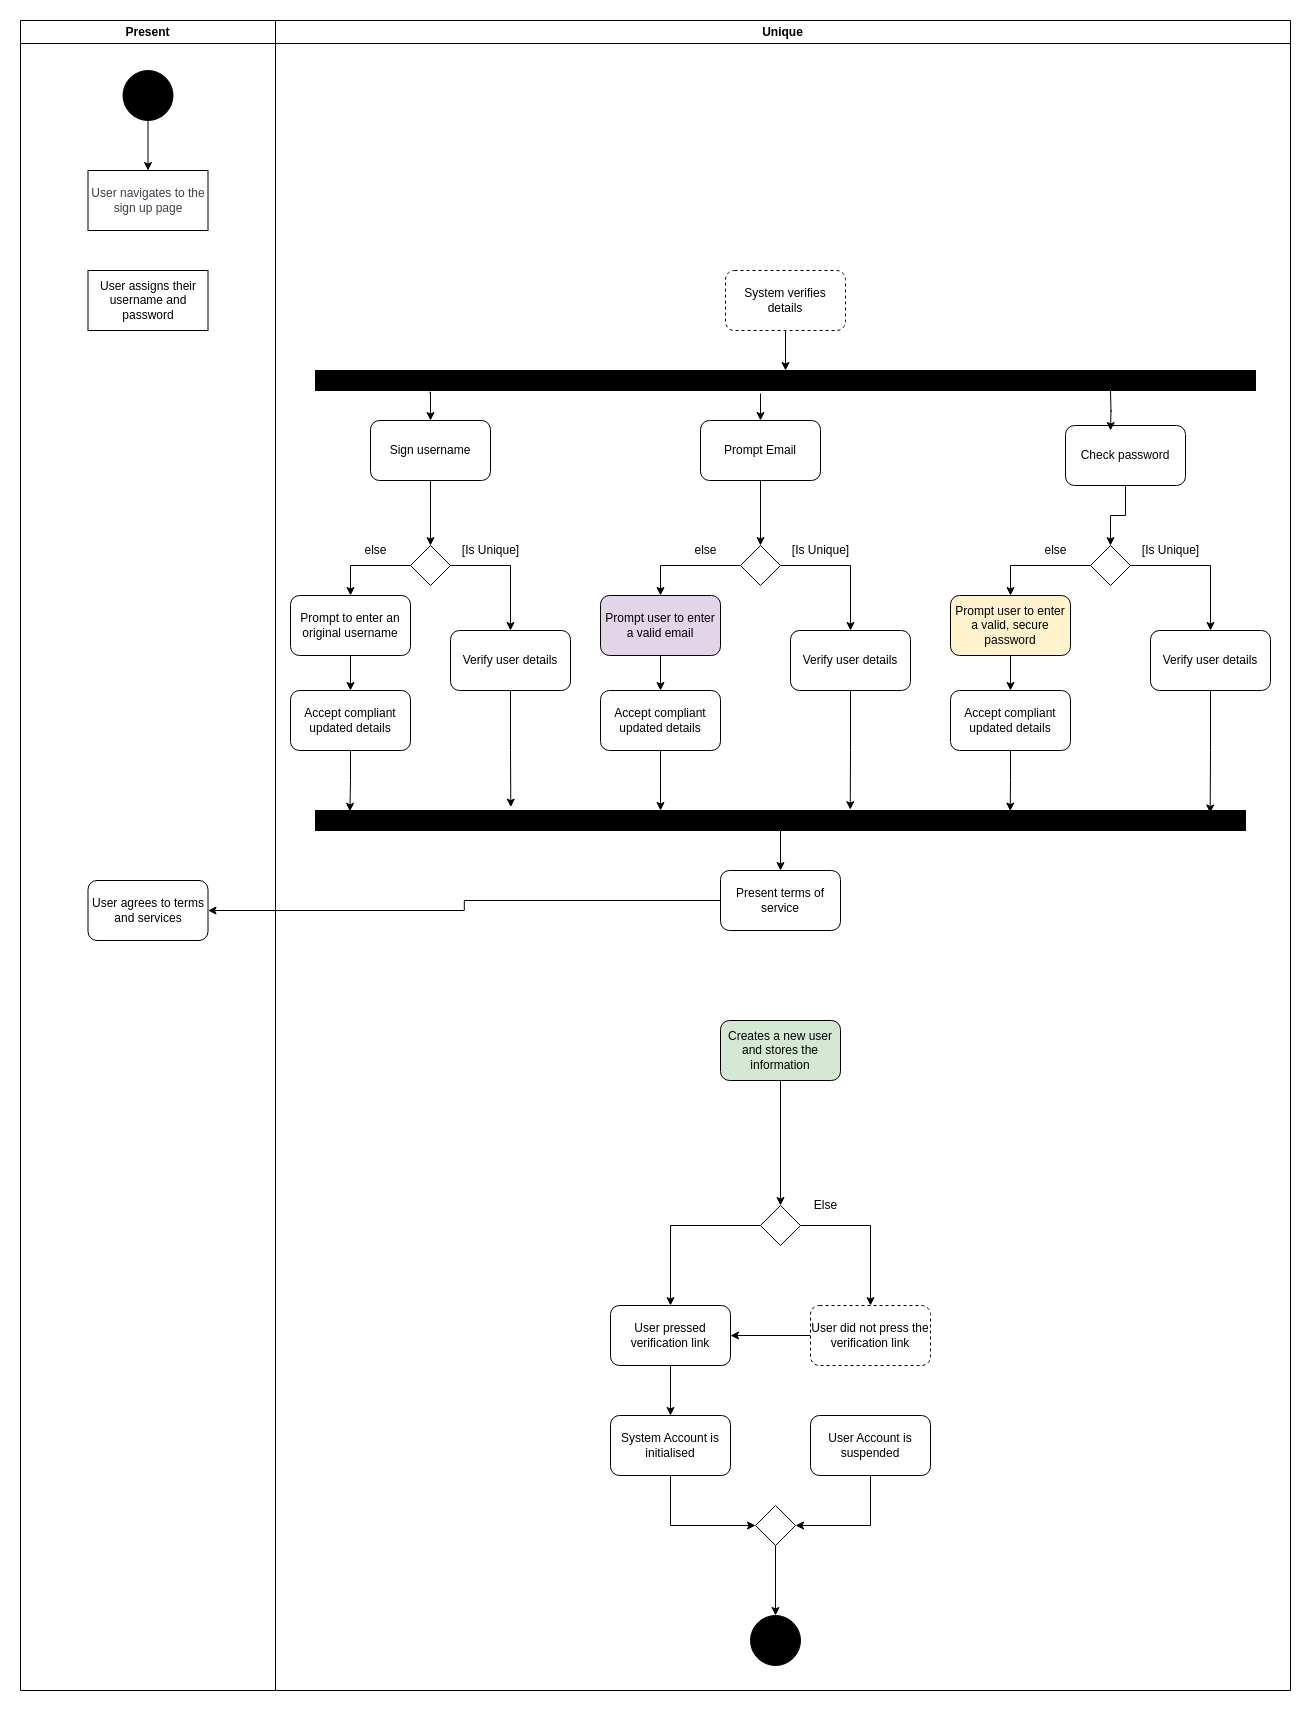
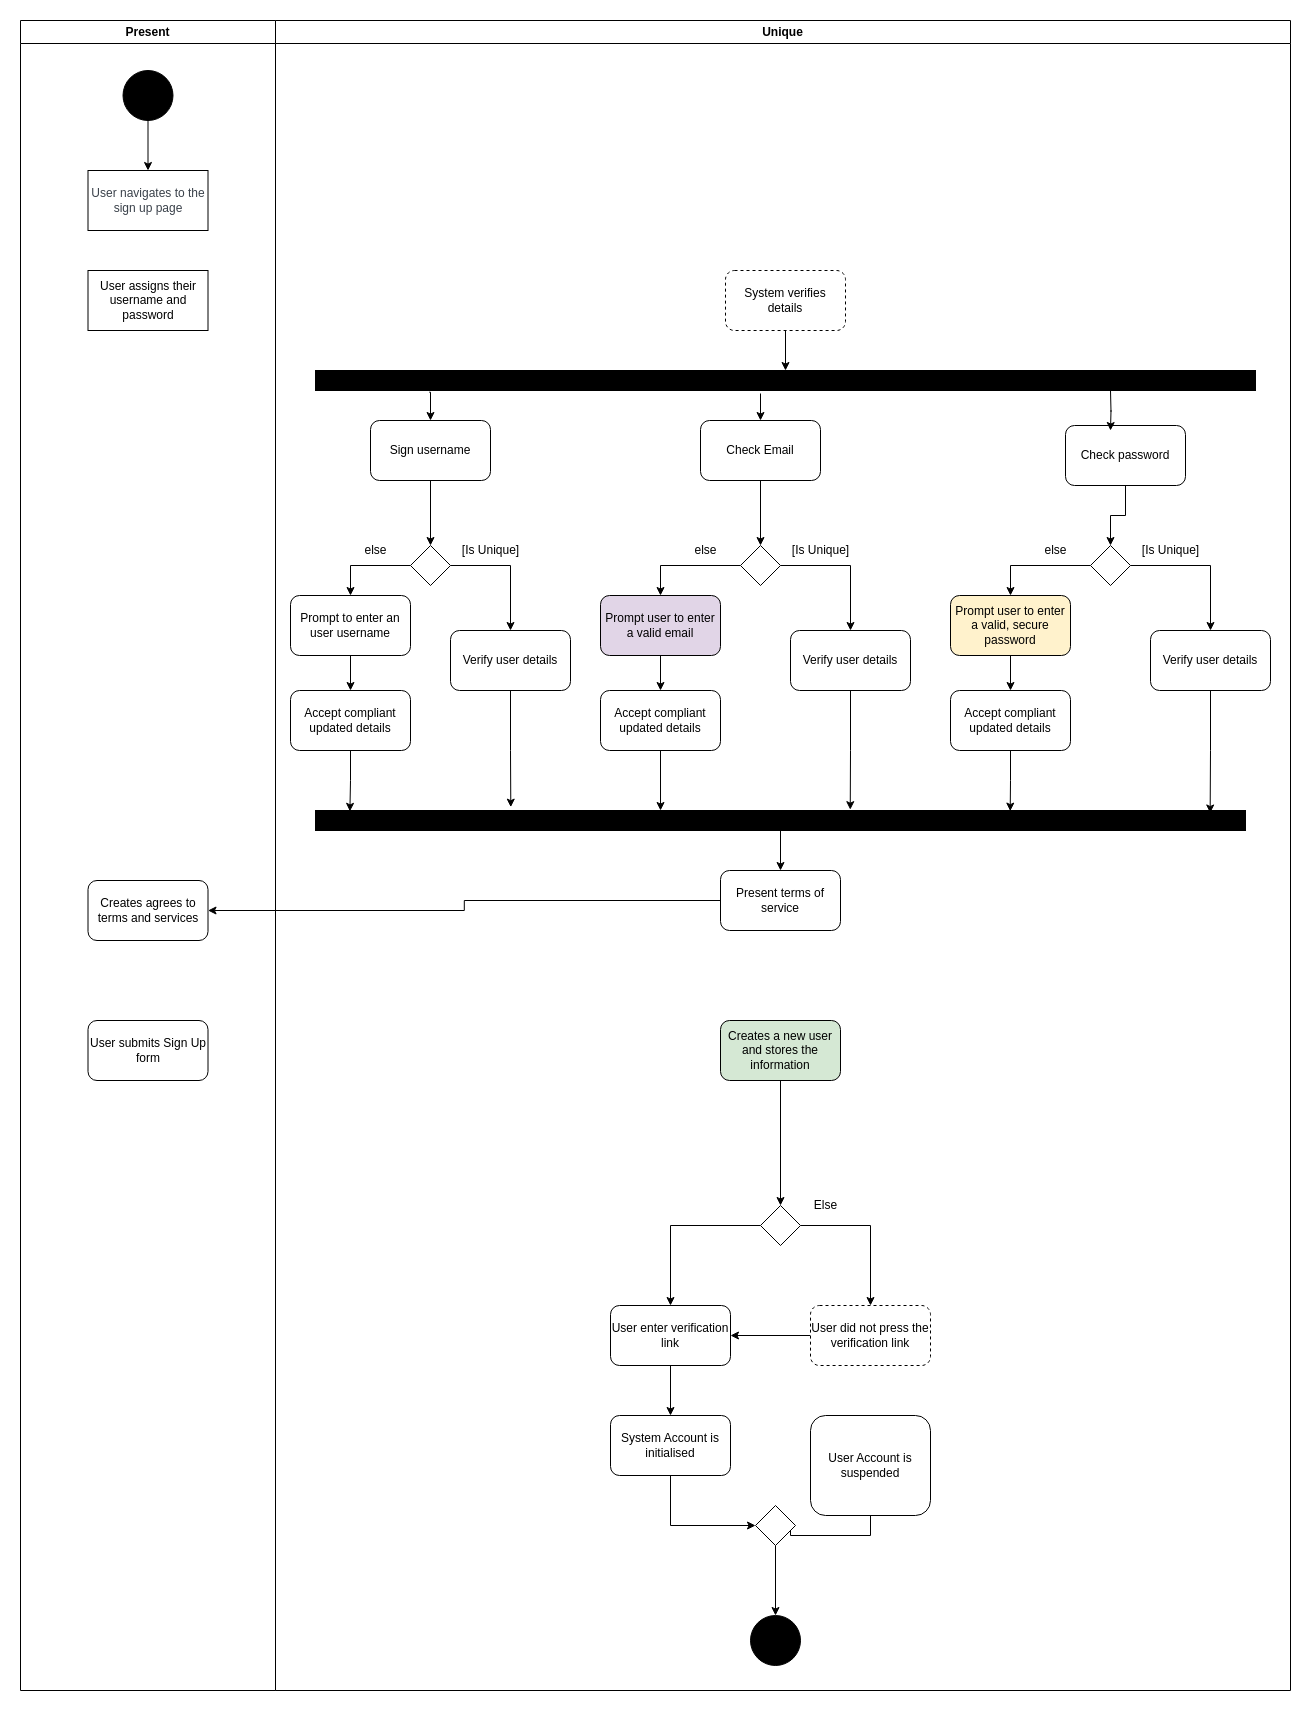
node "Prompt Email": label "Prompt Email" -> "Check Email"
node "Prompt to enter an original username": label "Prompt to enter an original username" -> "Prompt to enter an user username"
node "User agrees to terms and services": label "User agrees to terms and services" -> "Creates agrees to terms and services"
node "User submits Sign Up form": added
node "User pressed verification link": label "User pressed verification link" -> "User enter verification link"
node "User Account is suspended": size 120x60 -> 120x100
